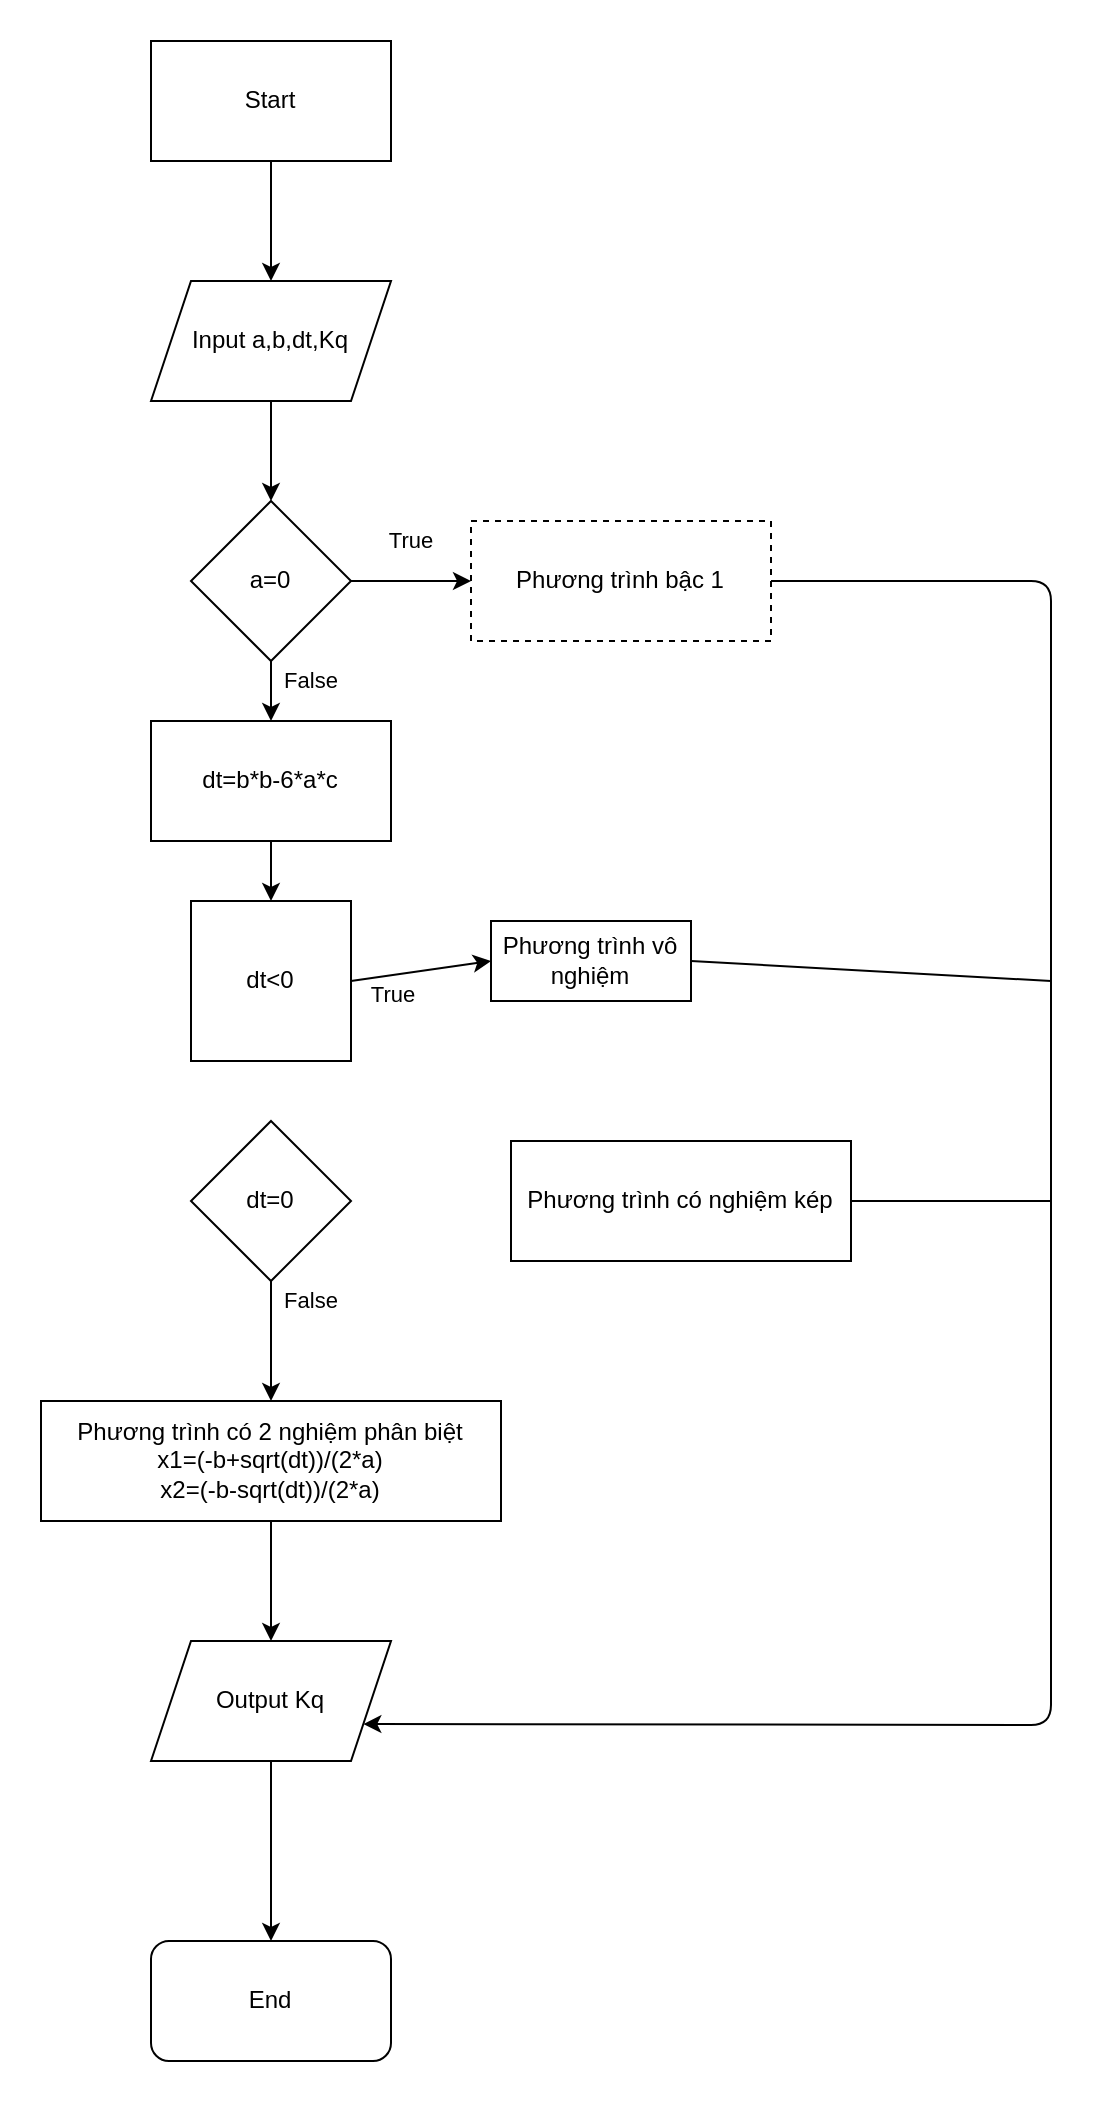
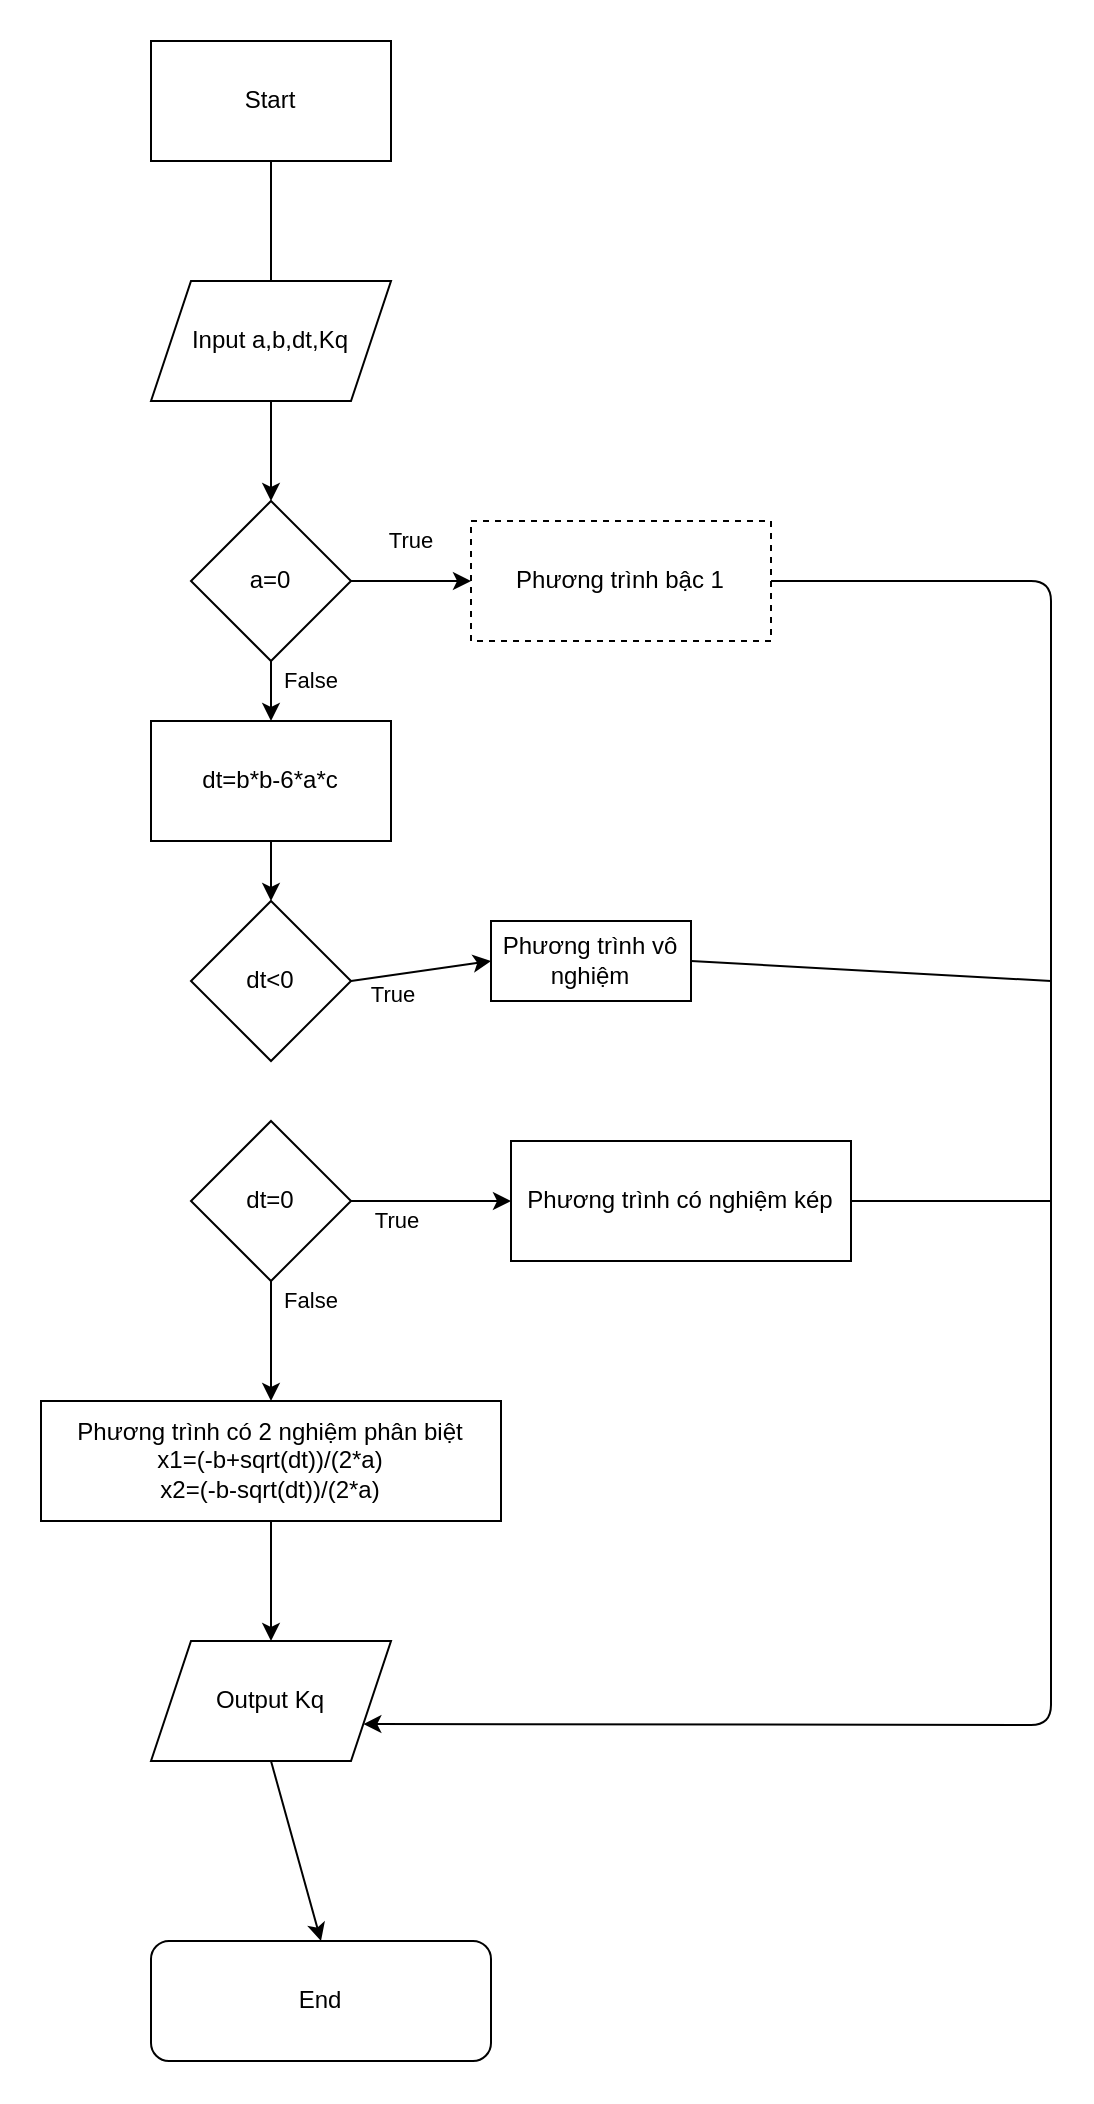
edge "Start" -> "Input a,b,dt,Kq": arrowhead classic -> none
node "dt<0": shape rectangle -> diamond
edge "dt=0" -> "Phương trình có nghiệm kép": added, label "True"
node "End": size 240x120 -> 340x120
